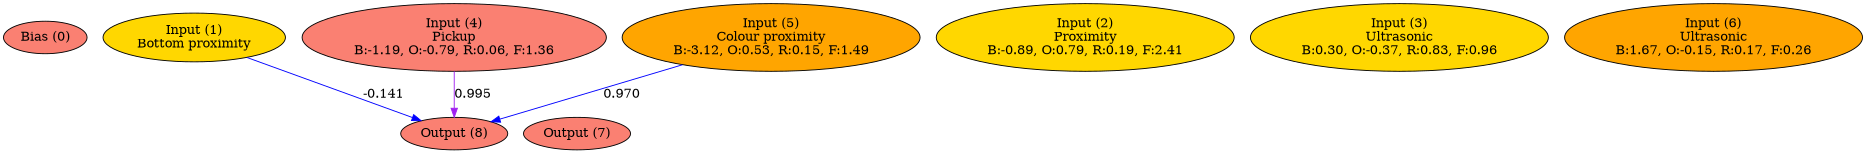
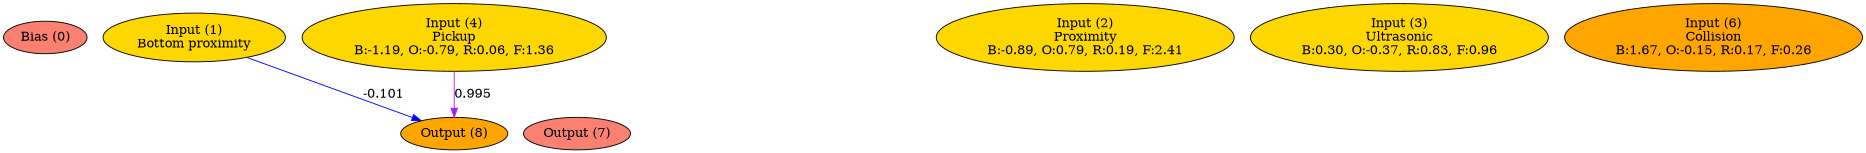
node "Input (4) Pickup B:-1.19, O:-0.79, R:0.06, F:1.36": fillcolor salmon -> gold
node "Input (5) Colour proximity B:-3.12, O:0.53, R:0.15, F:1.49": removed
node "Input (6) Ultrasonic B:1.67, O:-0.15, R:0.17, F:0.26": label "Input (6) Ultrasonic B:1.67, O:-0.15, R:0.17, F:0.26" -> "Input (6) Collision B:1.67, O:-0.15, R:0.17, F:0.26"
edge "Input (1) Bottom proximity" -> "Output (8)": label "-0.141" -> "-0.101"
node "Output (8)": fillcolor salmon -> orange
